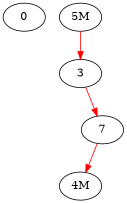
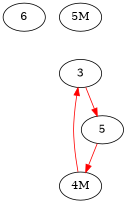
node "0": label "0" -> "6"
edge "5M" -> "3": now "4M" -> "3"
node "7": label "7" -> "5"
